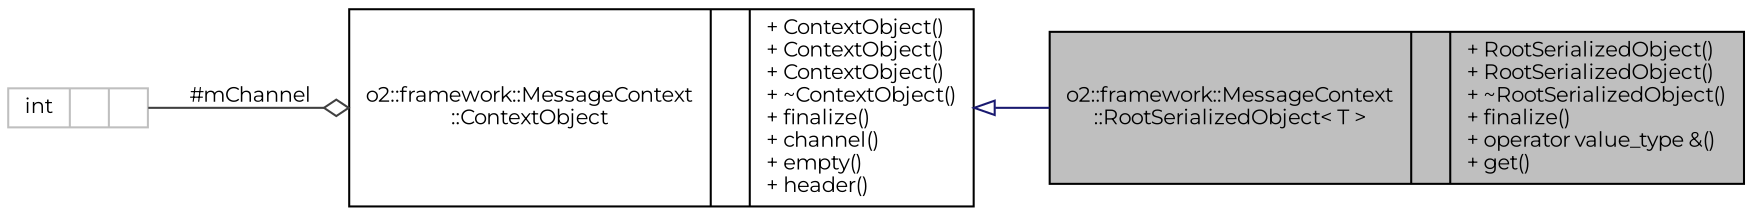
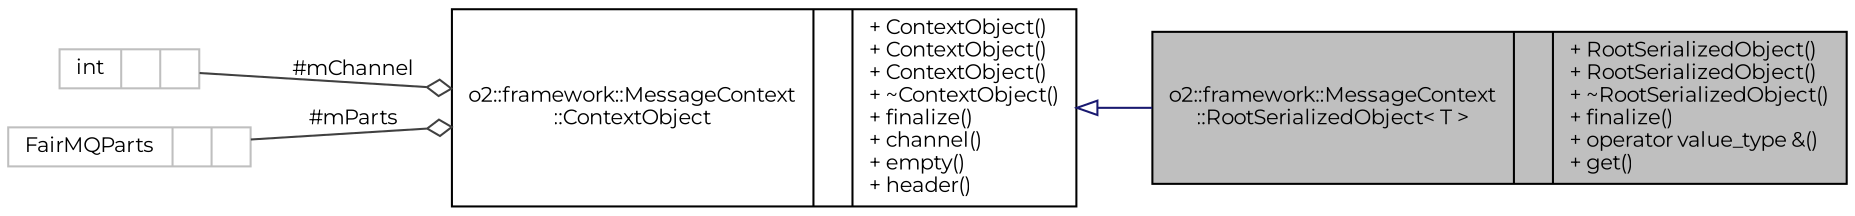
node "FairMQParts": added
